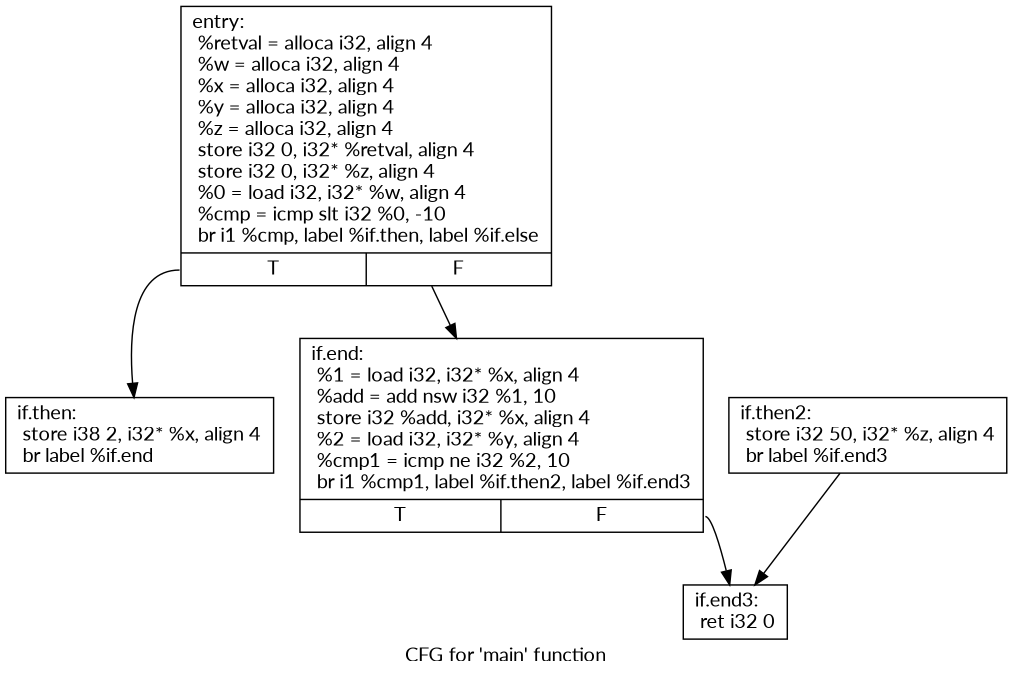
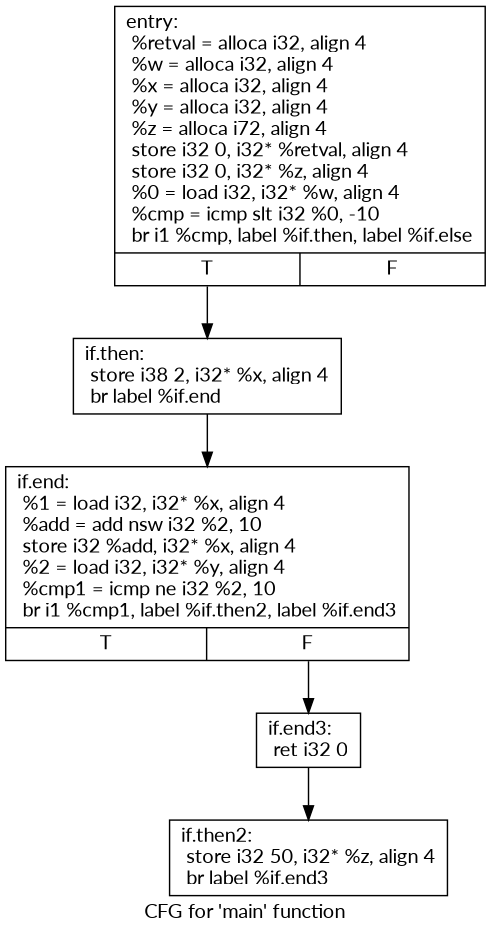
node "entry:": text "%z = alloca i32, align 4" -> "%z = alloca i72, align 4"
edge "entry:" -> "if.end:": now "if.then:" -> "if.end:"
node "if.end:": text "%add = add nsw i32 %1, 10" -> "%add = add nsw i32 %2, 10"
edge "if.then2:" -> "if.end3:": reversed
